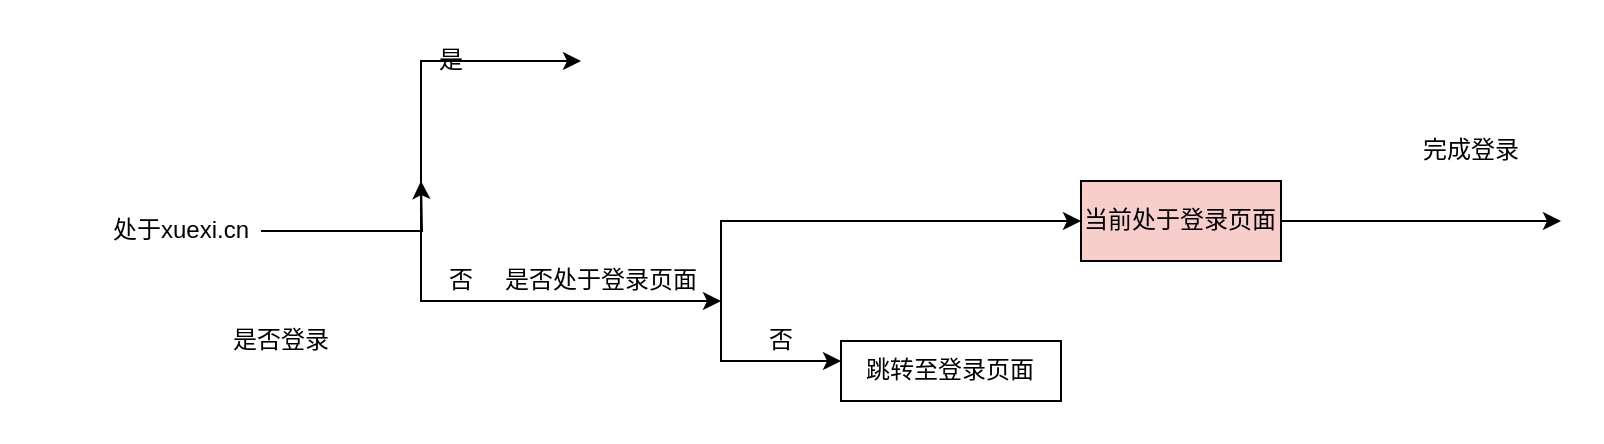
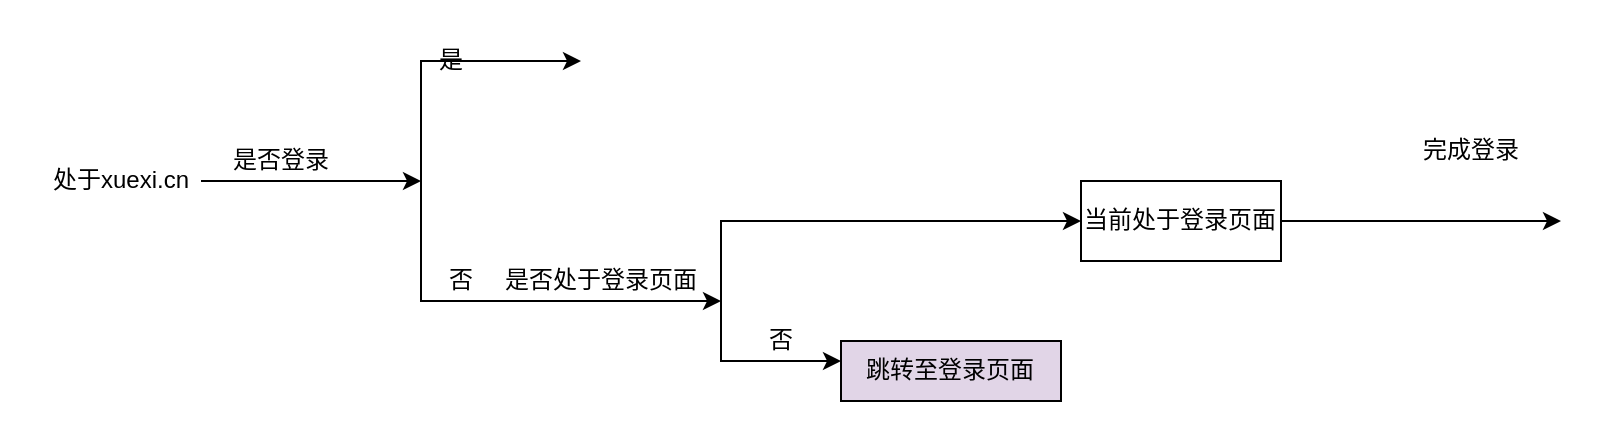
node "当前处于登录页面": fillcolor #f8cecc -> #ffffff
node "处于xuexi.cn": moved (181, 231) -> (121, 181)
node "是否登录": moved (281, 341) -> (281, 161)
node "跳转至登录页面": fillcolor #ffffff -> #e1d5e7
